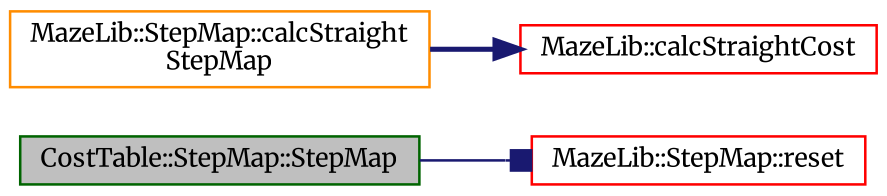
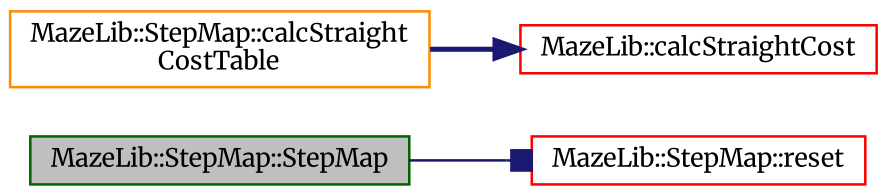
node "MazeLib::StepMap::calcStraight StepMap": label "MazeLib::StepMap::calcStraight StepMap" -> "MazeLib::StepMap::calcStraight CostTable"
node "CostTable::StepMap::StepMap": label "CostTable::StepMap::StepMap" -> "MazeLib::StepMap::StepMap"
